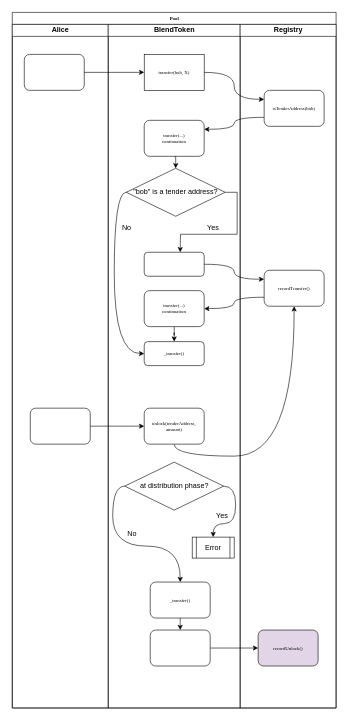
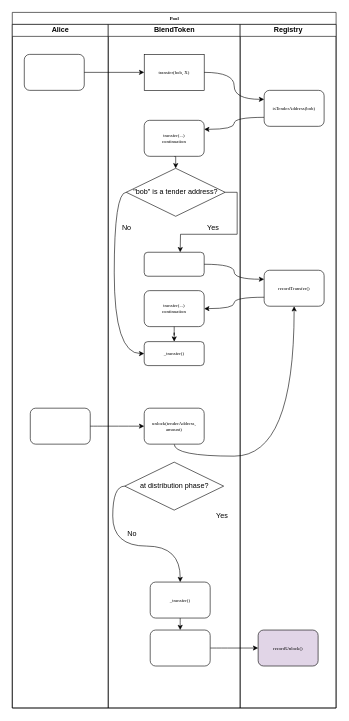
edge "at distribution phase?" -> "Error": removed
node "Error": removed
